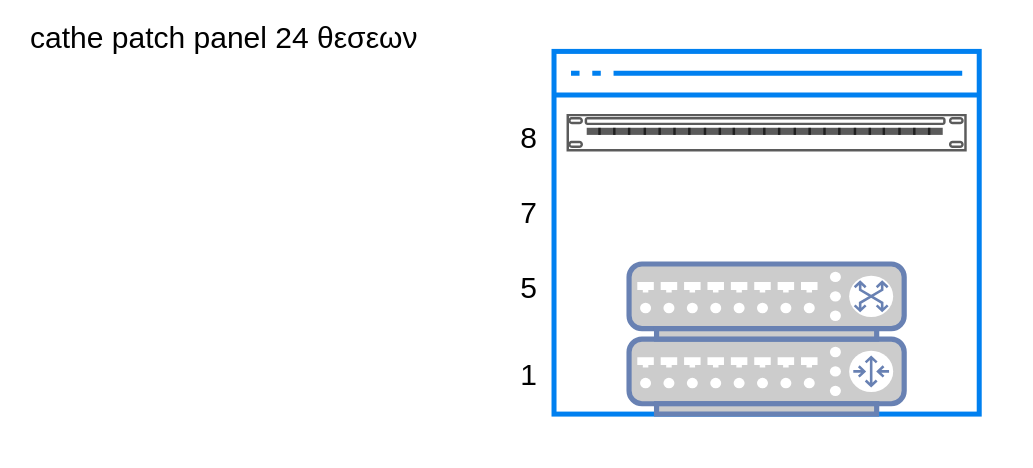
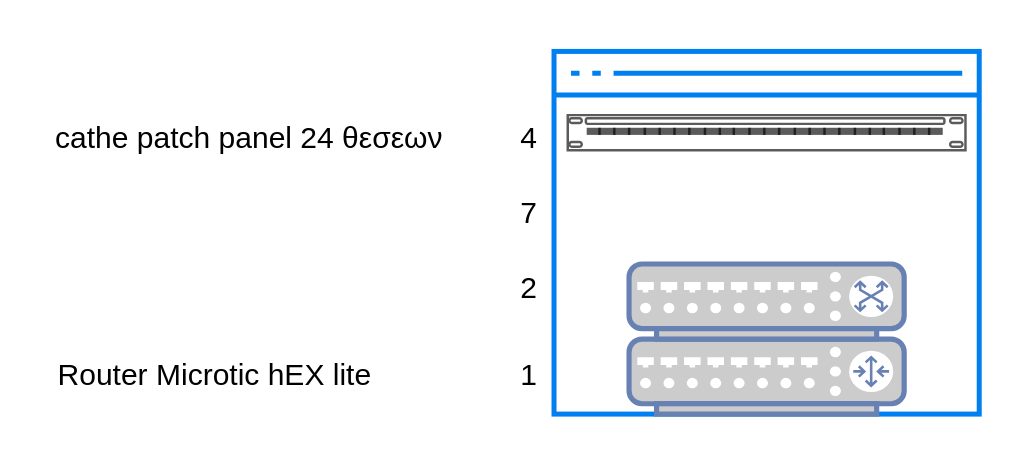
node "cathe patch panel 24 θεσεων": moved (239, 39) -> (264, 139)
node "8": label "8" -> "4"
node "5": label "5" -> "2"
node "Router Microtic hEX lite": added
